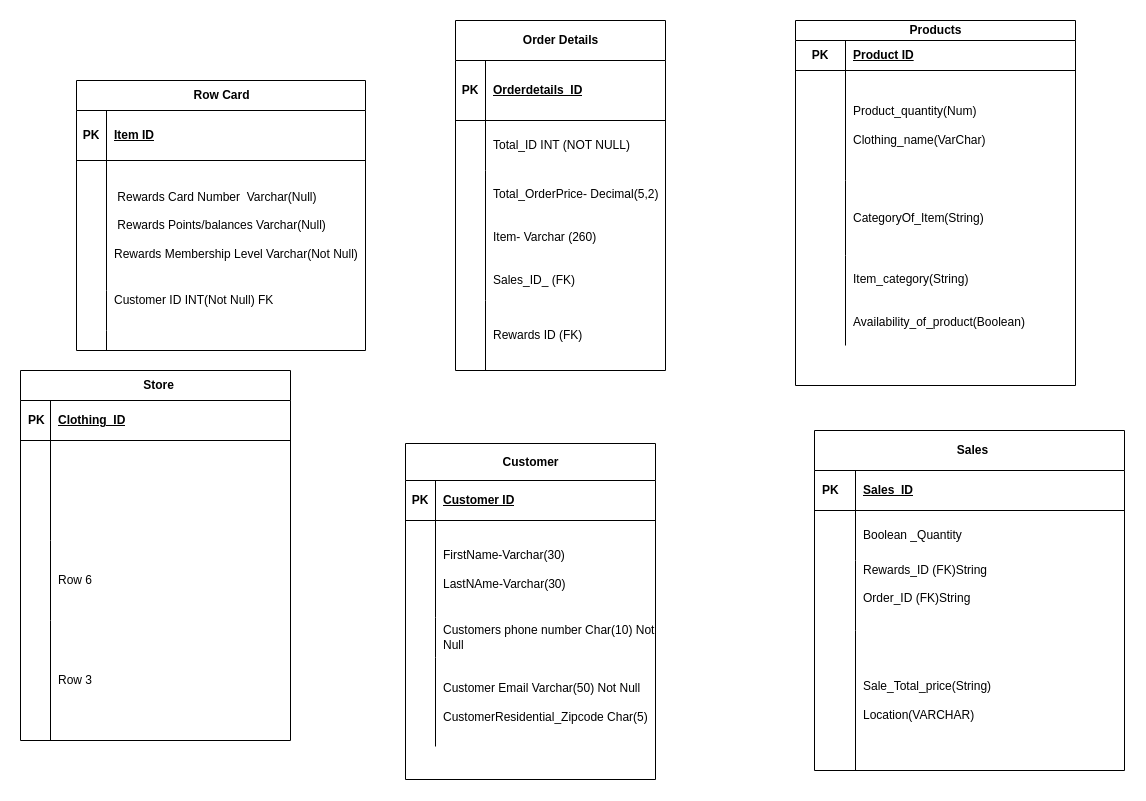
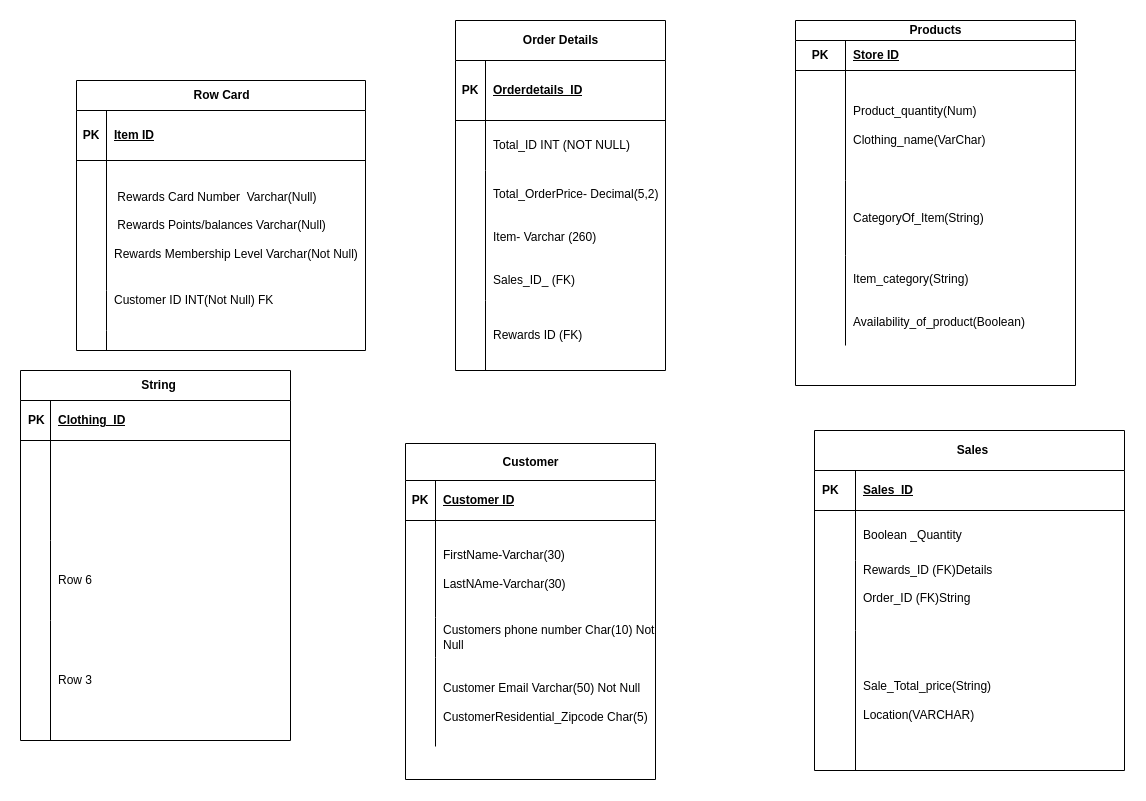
node "Product ID": label "Product ID" -> "Store ID"
node "Store": label "Store" -> "String"
node "Rewards_ID (FK)String Order_ID (FK)String": label "Rewards_ID (FK)String Order_ID (FK)String" -> "Rewards_ID (FK)Details Order_ID (FK)String"
